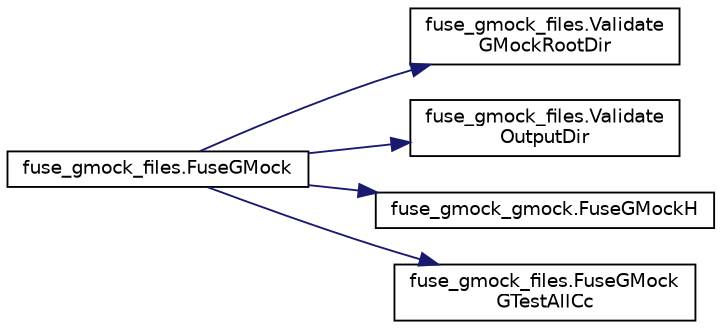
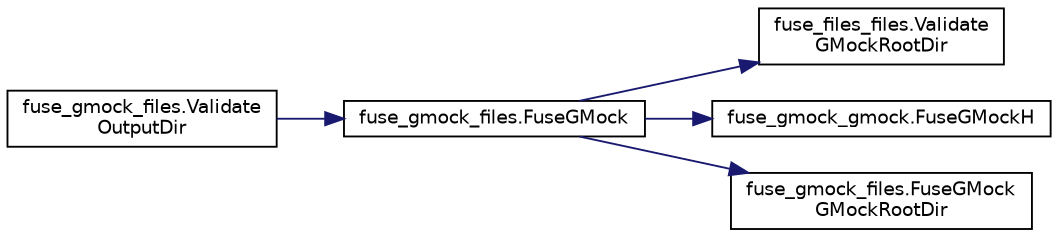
node "fuse_gmock_files.Validate GMockRootDir": label "fuse_gmock_files.Validate GMockRootDir" -> "fuse_files_files.Validate GMockRootDir"
edge "fuse_gmock_files.FuseGMock" -> "fuse_gmock_files.Validate OutputDir": reversed
node "fuse_gmock_files.FuseGMock GTestAllCc": label "fuse_gmock_files.FuseGMock GTestAllCc" -> "fuse_gmock_files.FuseGMock GMockRootDir"
